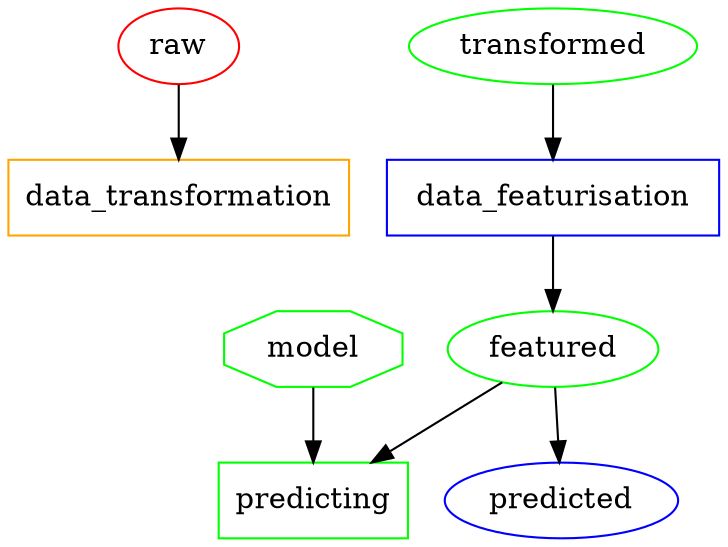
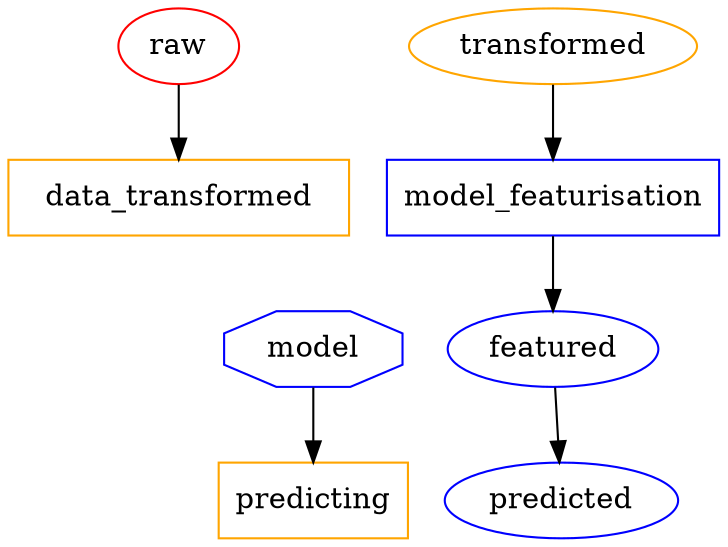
node "transformed": color green -> orange
node "data_transformation": label "data_transformation" -> "data_transformed"
node "data_featurisation": label "data_featurisation" -> "model_featurisation"
node "model": color green -> blue
node "featured": color green -> blue
edge "featured" -> "predicting": removed
node "predicting": color green -> orange
